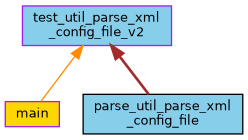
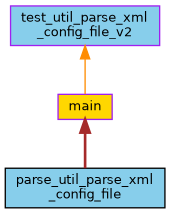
edge "parse_util_parse_xml _config_file" -> "test_util_parse_xml _config_file_v2": now "parse_util_parse_xml _config_file" -> "main"
